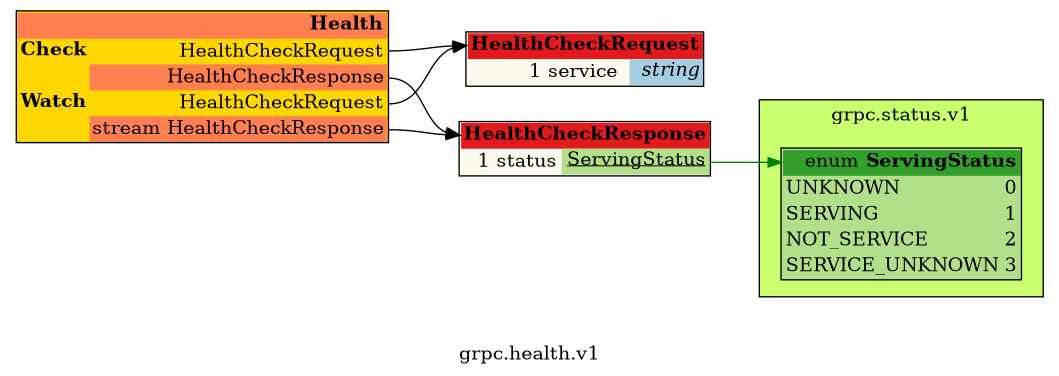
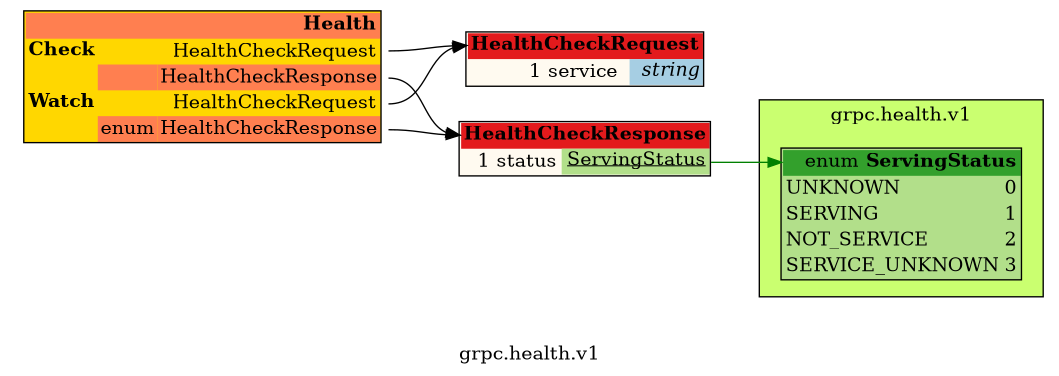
cluster "grpc.status.v1": label "grpc.status.v1" -> "grpc.health.v1"
node "Health": text "stream" -> "enum"
